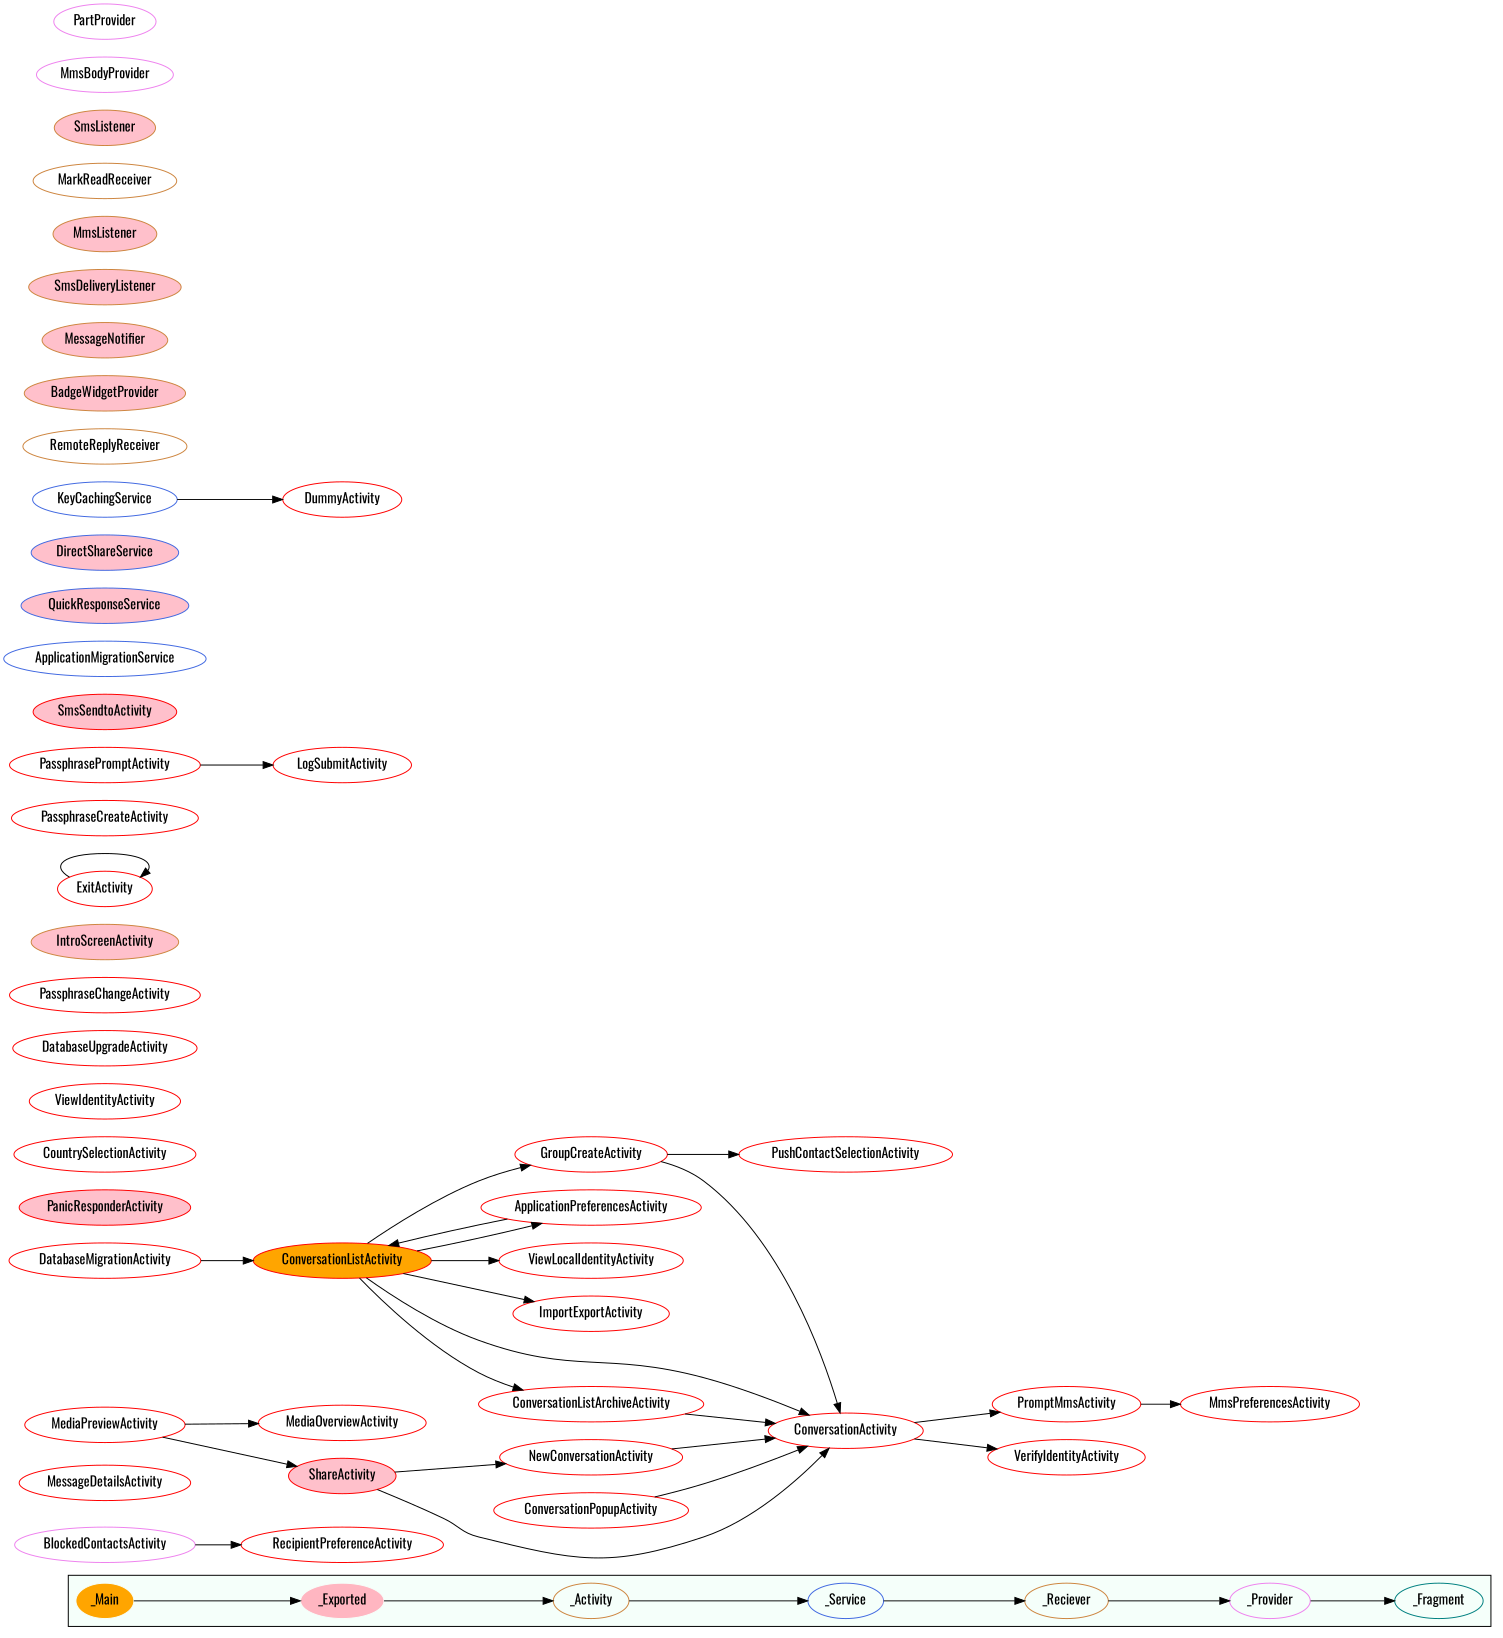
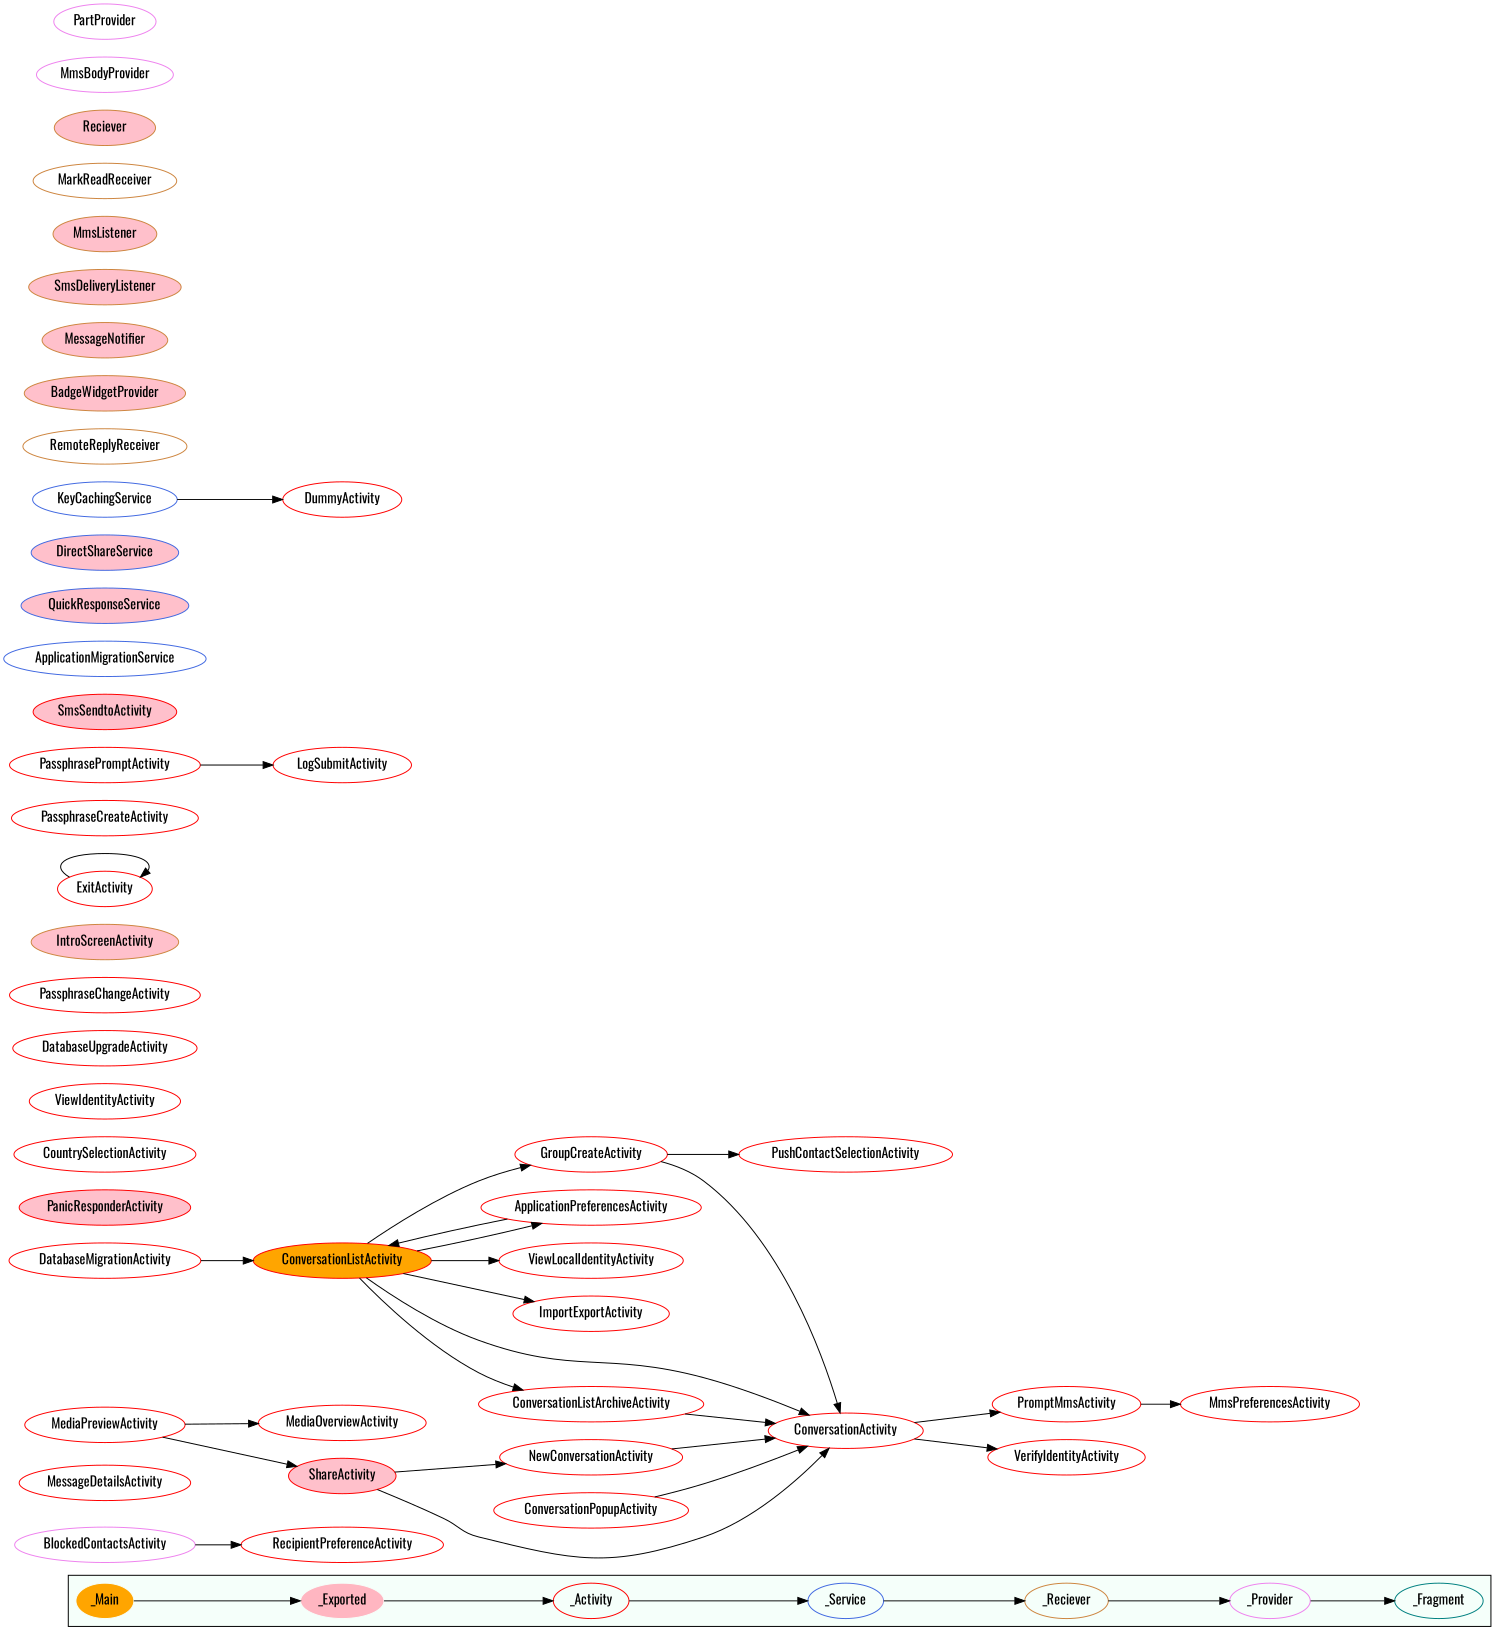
node "SmsListener": label "SmsListener" -> "Reciever"
node "_Activity": color peru -> red
